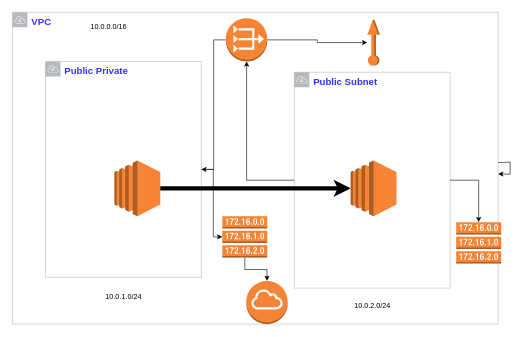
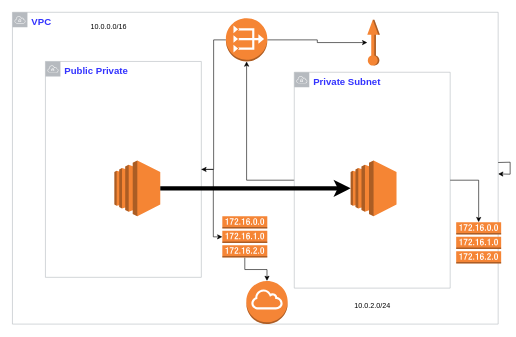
node "Public Subnet": label "Public Subnet" -> "Private Subnet"
node "10.0.1.0/24": removed
